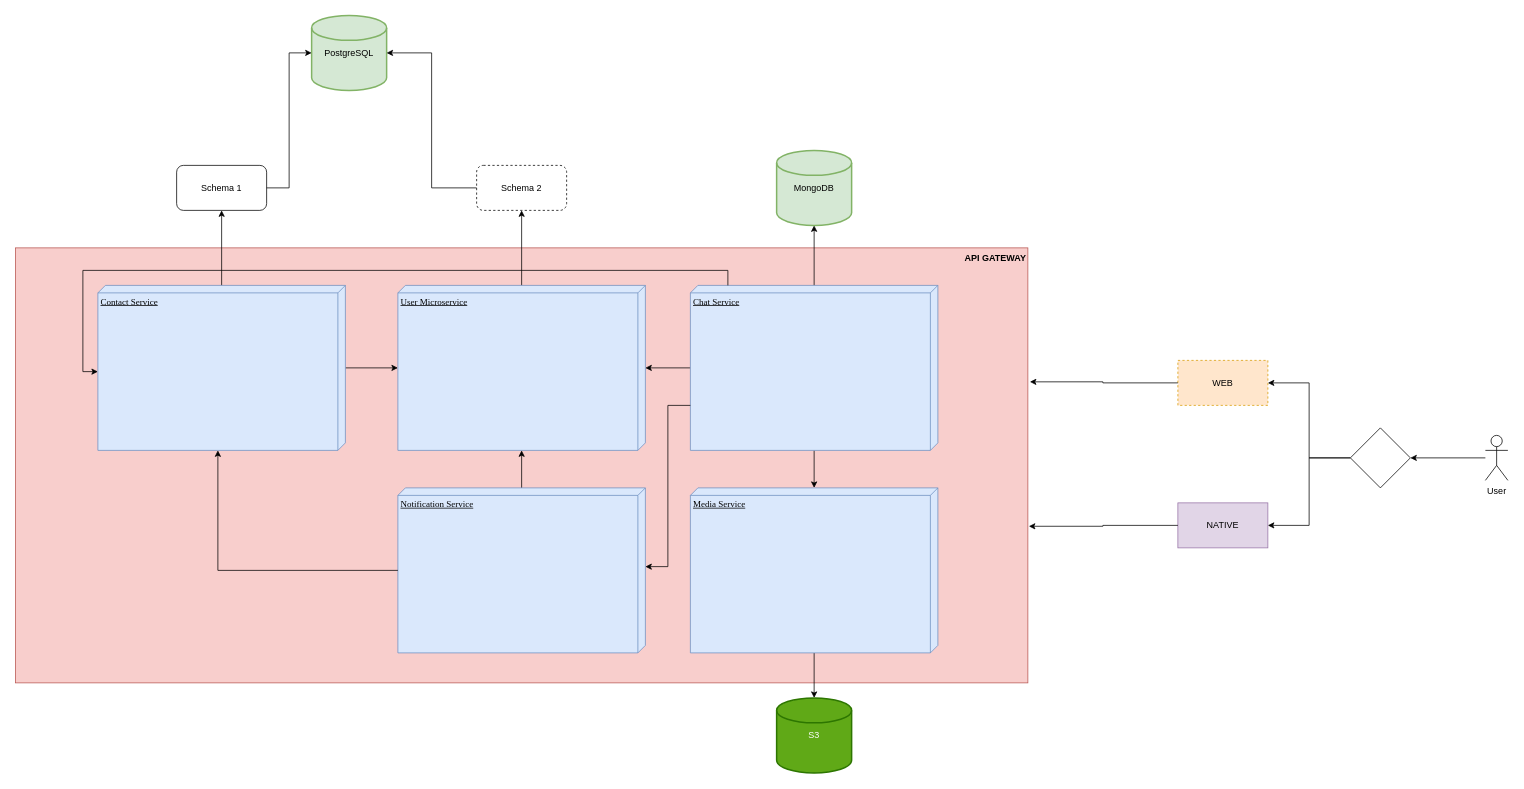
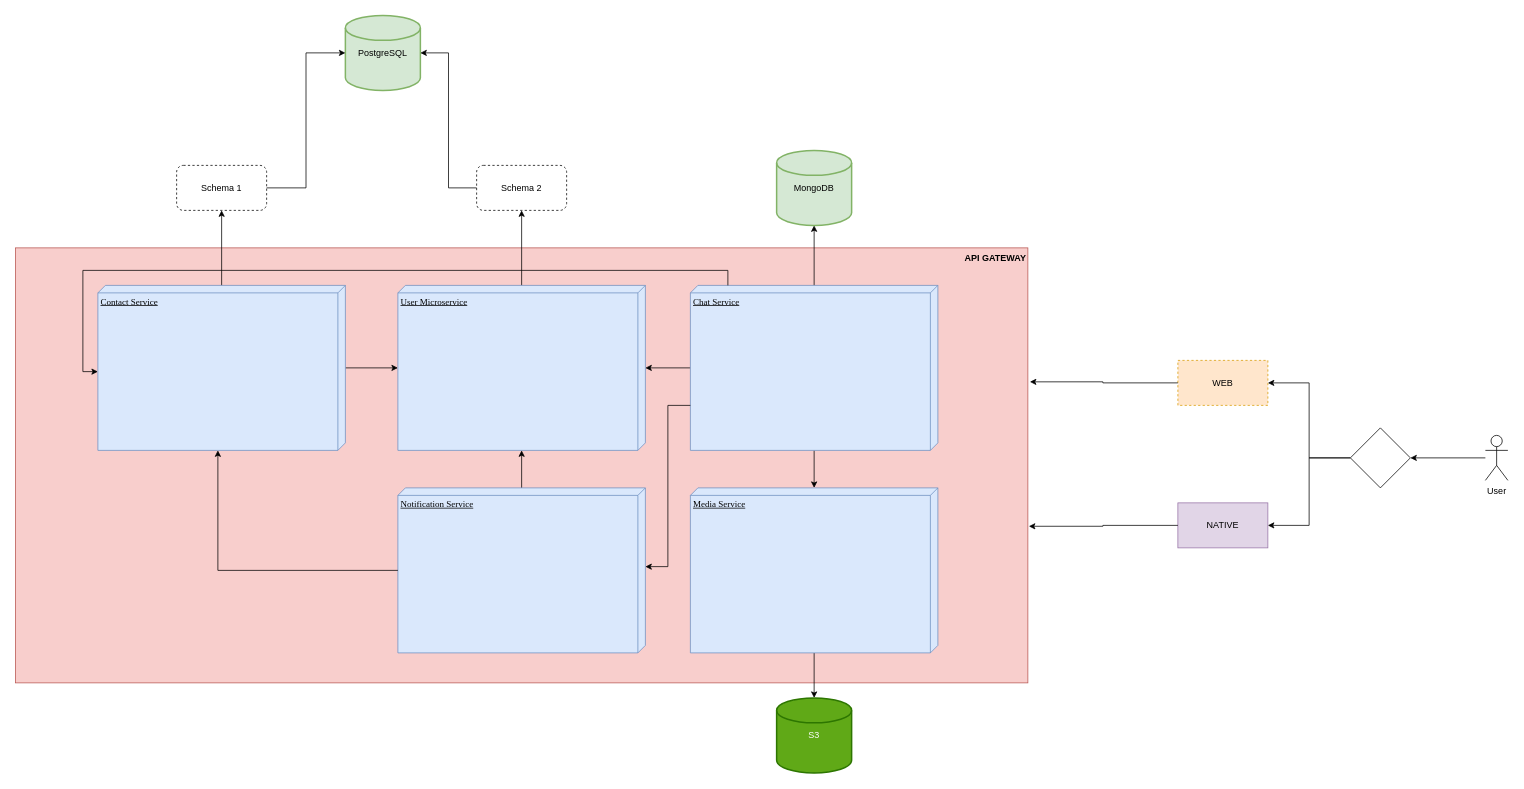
node "PostgreSQL": moved (349, 53) -> (383, 53)
node "Schema 1": style solid -> dashed
